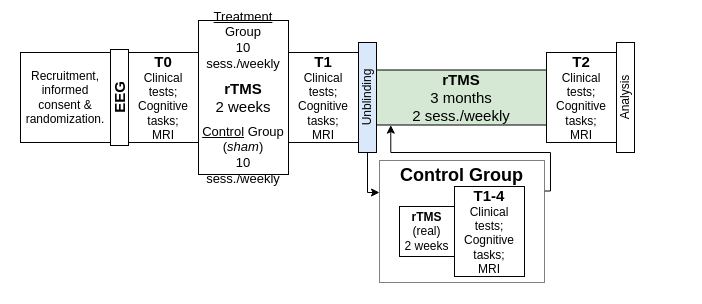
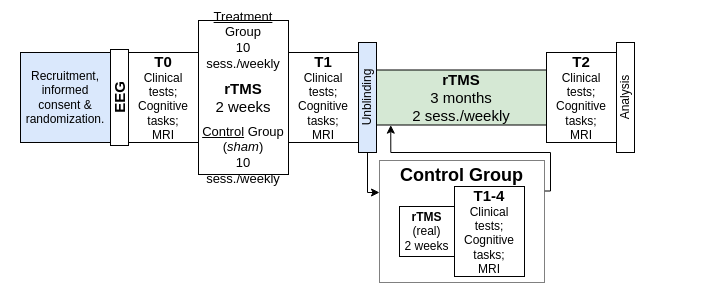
node "Recruitment, informed consent & randomization.": fillcolor #ffffff -> #dae8fc
